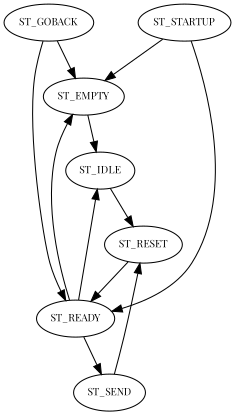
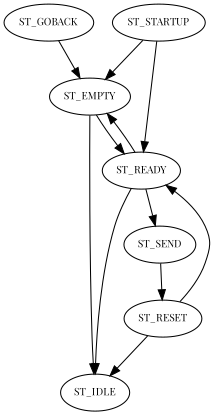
edge "ST_GOBACK" -> "ST_READY": now "ST_EMPTY" -> "ST_READY"
edge "ST_IDLE" -> "ST_RESET": reversed
